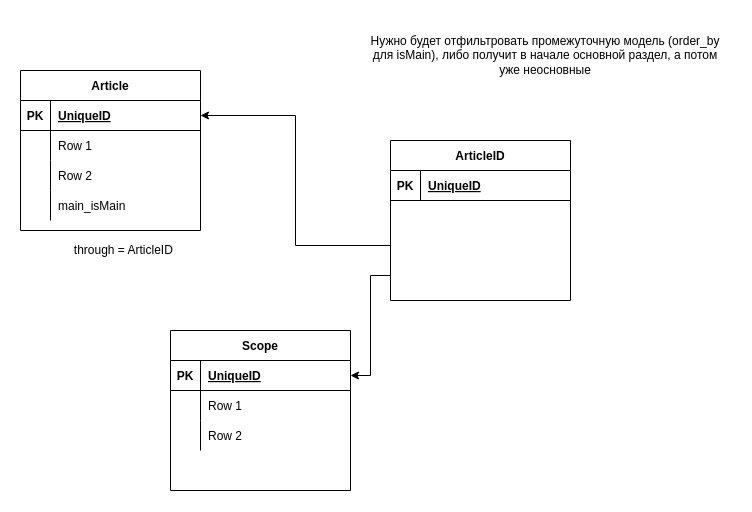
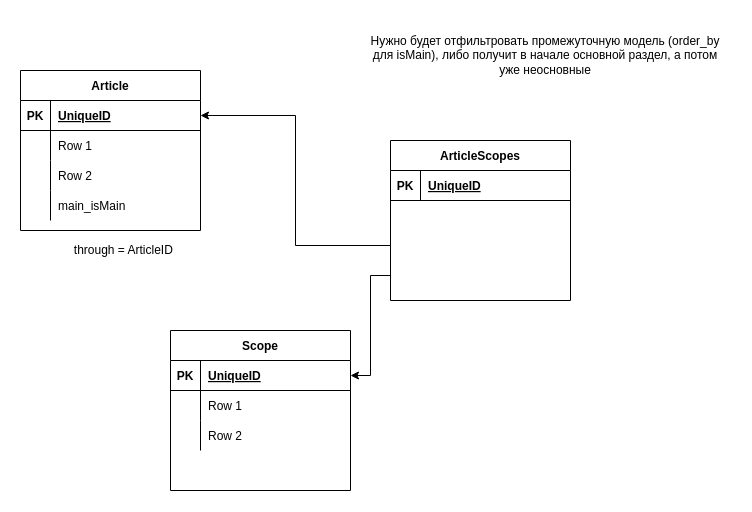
node "ArticleID": label "ArticleID" -> "ArticleScopes"
